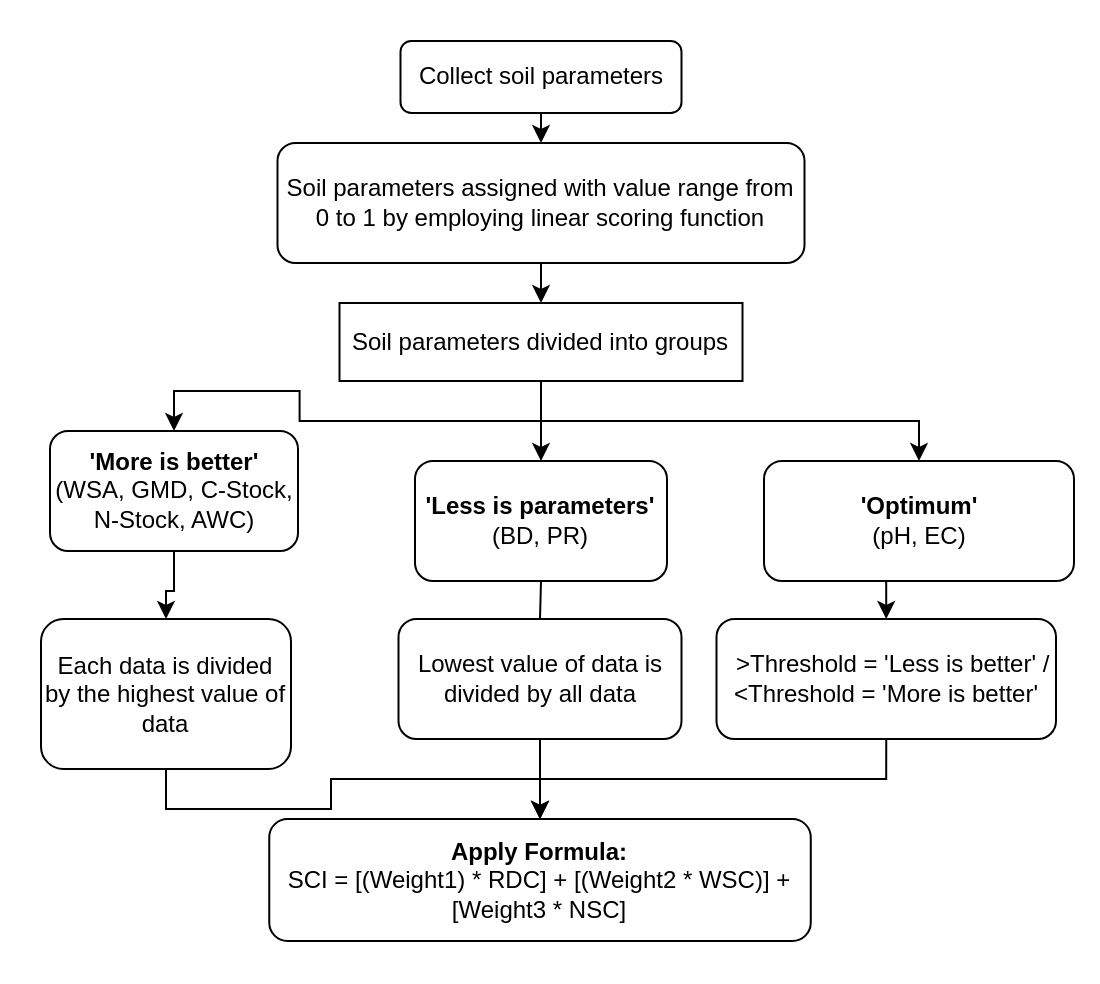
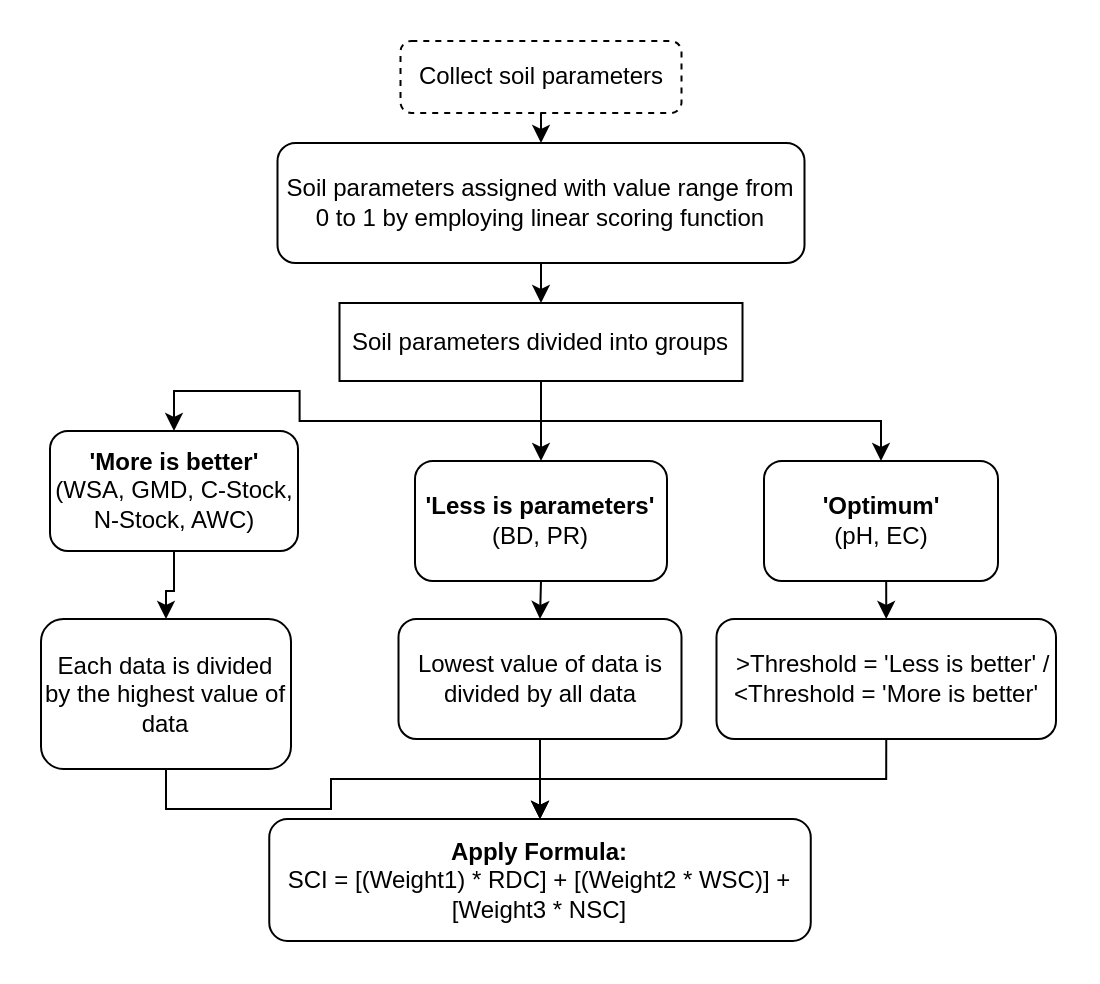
node "Collect soil parameters": style solid -> dashed
node "'Optimum' (pH, EC)": size 310x120 -> 234x120
edge "'Less is parameters' (BD, PR)" -- "Lowest value of data is divided by all data": arrowhead none -> classic
